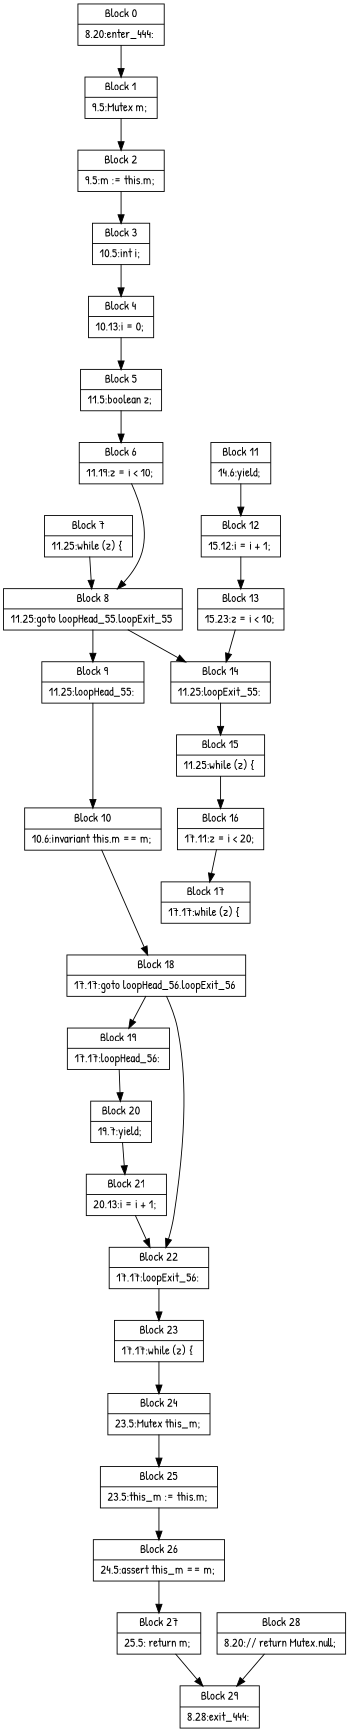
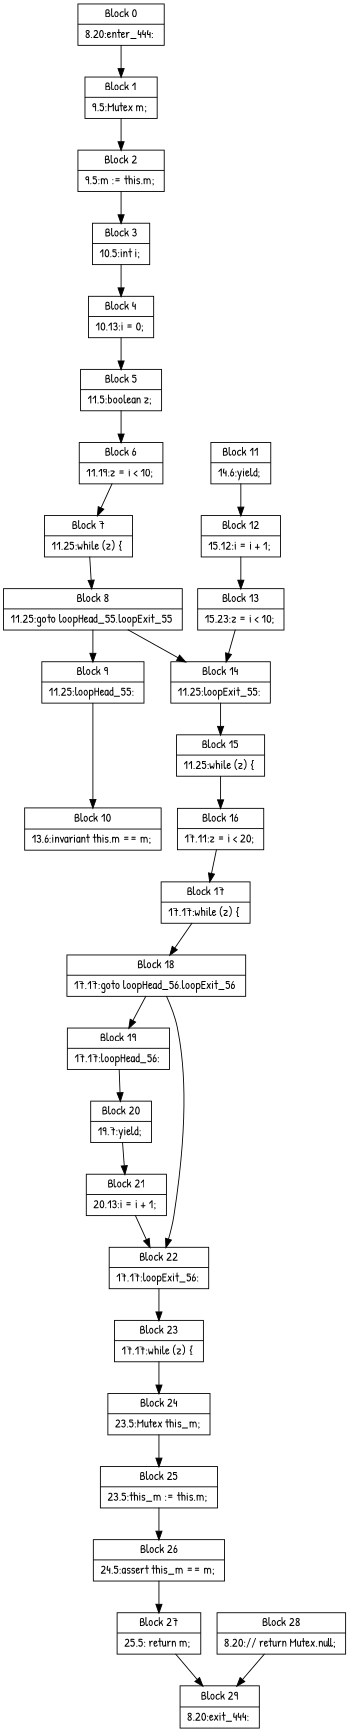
edge "Block 6" -> "Block 8": now "Block 6" -> "Block 7"
node "Block 10": text "10.6:invariant this.m == m;" -> "13.6:invariant this.m == m;"
edge "Block 10" -> "Block 18": now "Block 17" -> "Block 18"
node "Block 29": text "8.28:exit_444:" -> "8.20:exit_444:"
